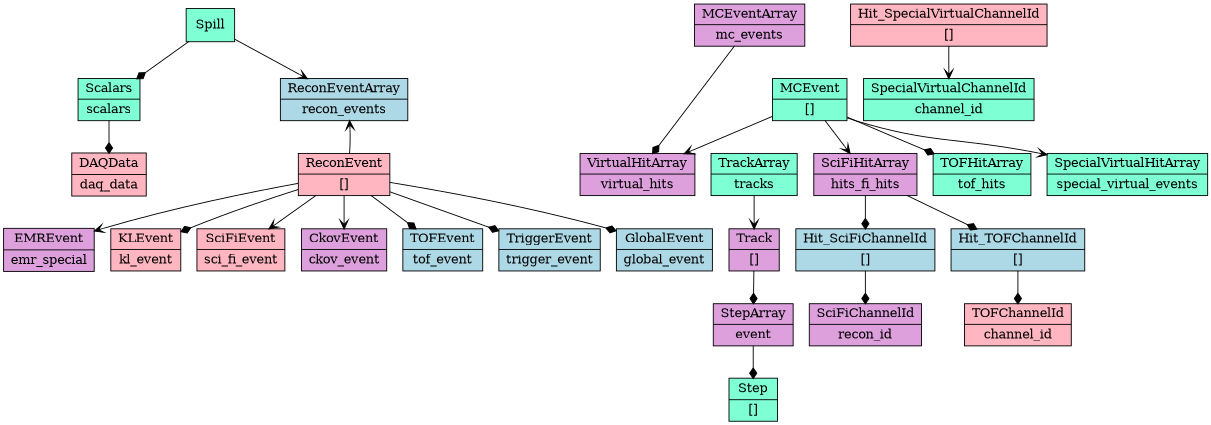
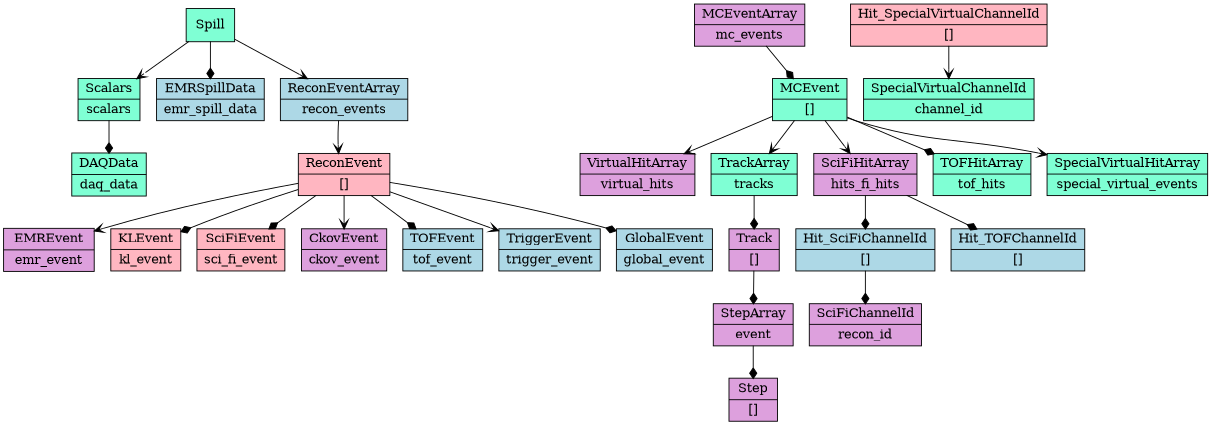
edge "Spill" -> "Scalars": arrowhead diamond -> vee
edge "MCEventArray" -> "VirtualHitArray": now "MCEventArray" -> "MCEvent"
node "EMRSpillData": added
edge "MCEvent" -> "TrackArray": added
edge "ReconEvent" -> "ReconEventArray": reversed
node "DAQData": fillcolor lightpink -> aquamarine
edge "TrackArray" -> "Track": arrowhead vee -> diamond
edge "ReconEvent" -> "SciFiEvent": arrowhead vee -> diamond
edge "ReconEvent" -> "TriggerEvent": arrowhead diamond -> vee
node "EMREvent": text "emr_special" -> "emr_event"
node "TOFChannelId": removed
node "Step": fillcolor aquamarine -> plum
